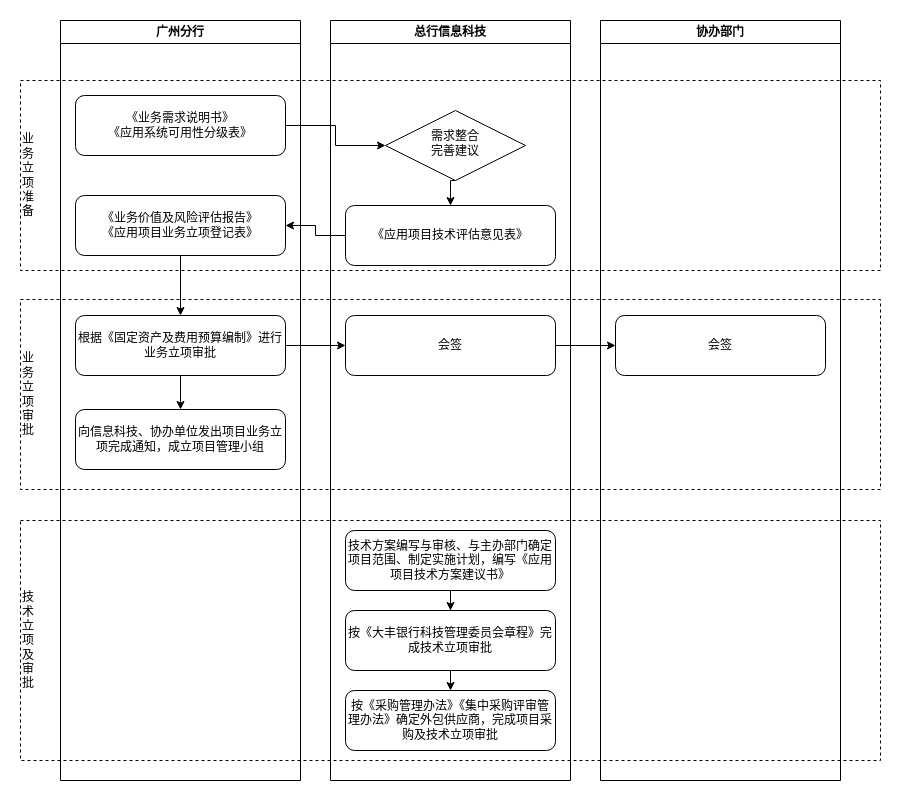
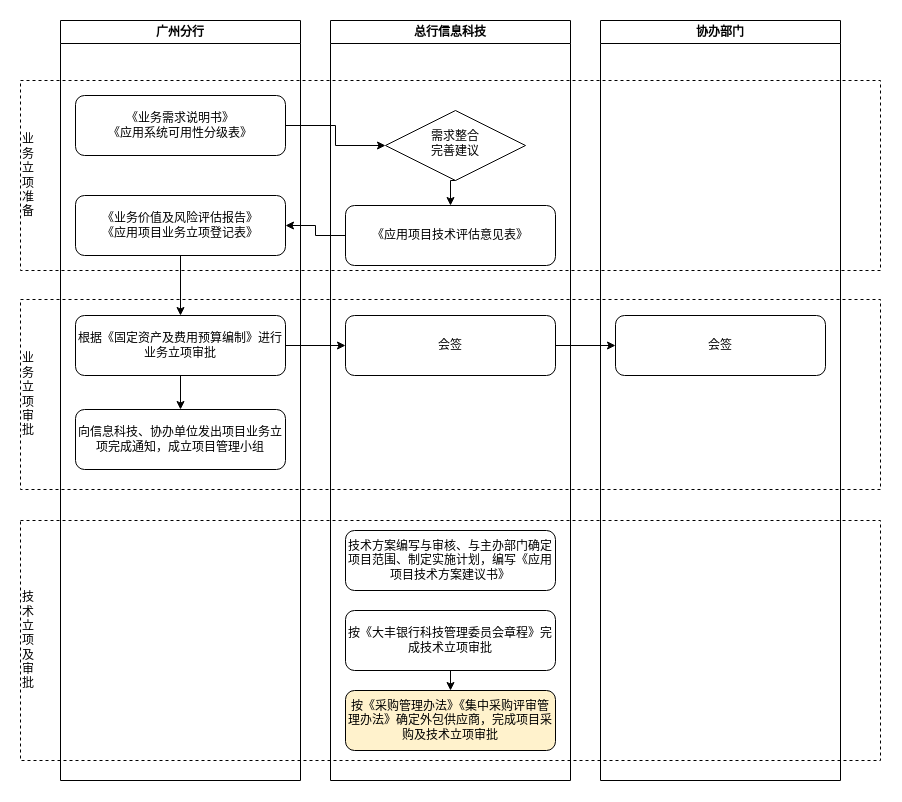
edge "技术方案编写与审核、与主办部门确定项目范围、制定实施计划，编写《应用项目技术方案建议书》" -> "按《大丰银行科技管理委员会章程》完成技术立项审批": removed
node "按《采购管理办法》《集中采购评审管理办法》确定外包供应商，完成项目采购及技术立项审批": fillcolor #ffffff -> #fff2cc
